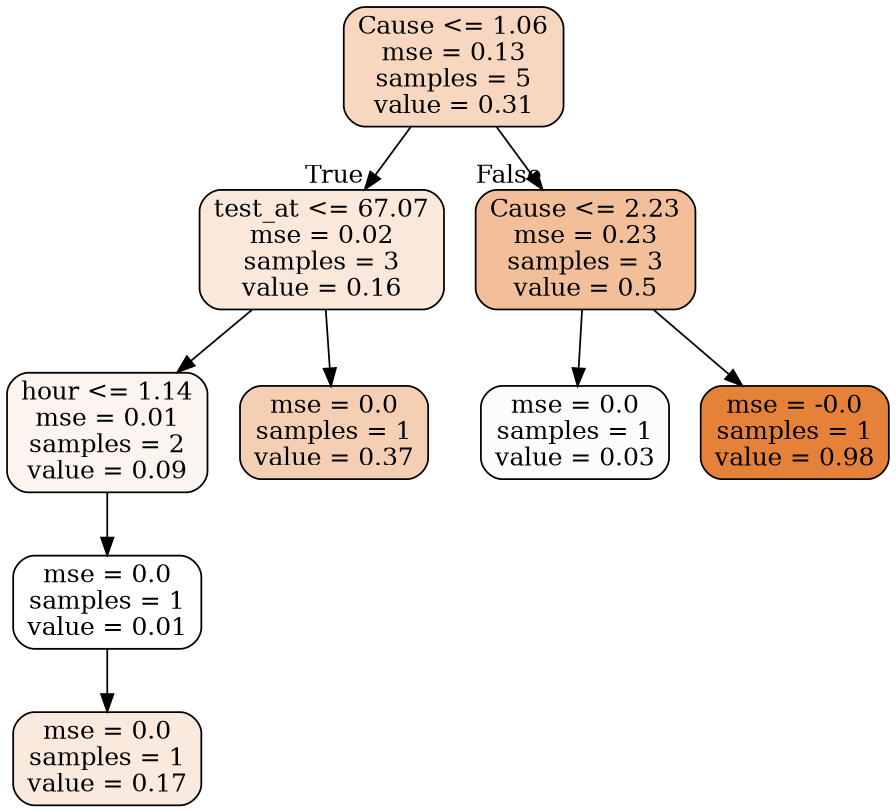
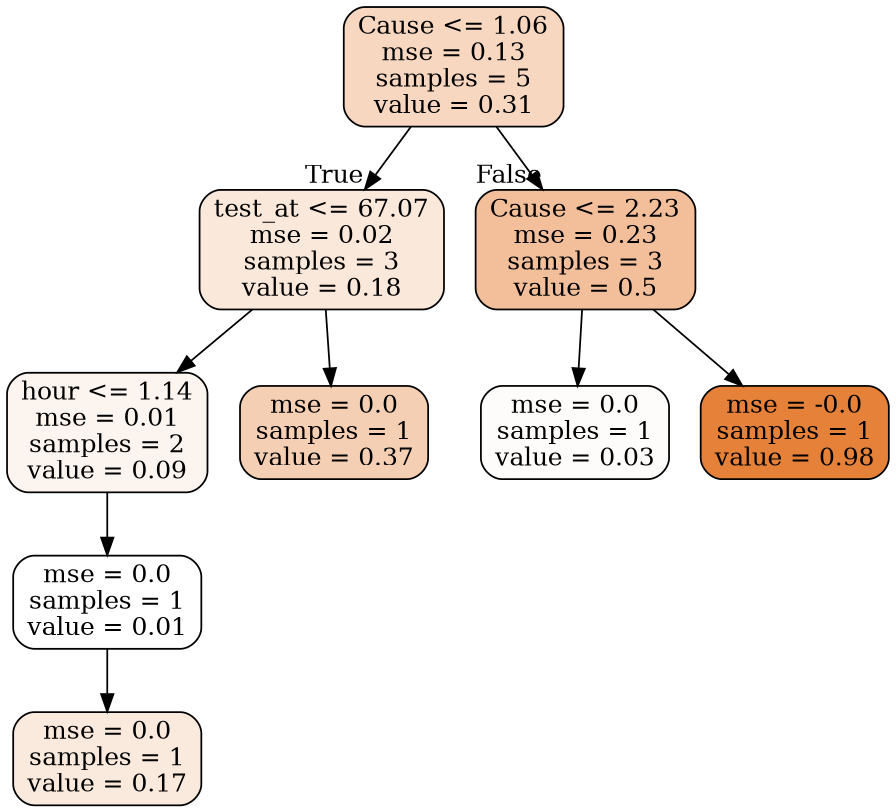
node "test_at <= 67.07 mse = 0.02 samples = 3 value = 0.16": label "test_at <= 67.07 mse = 0.02 samples = 3 value = 0.16" -> "test_at <= 67.07 mse = 0.02 samples = 3 value = 0.18"
